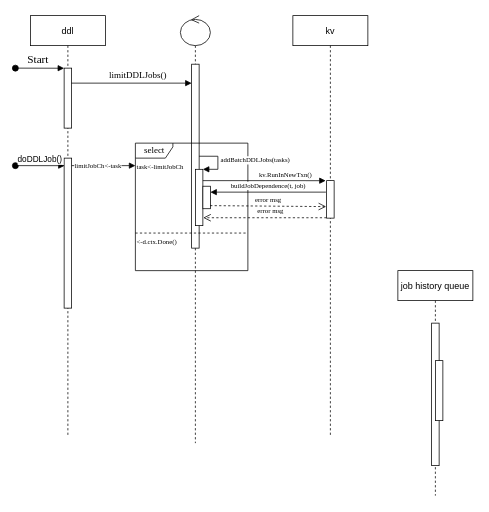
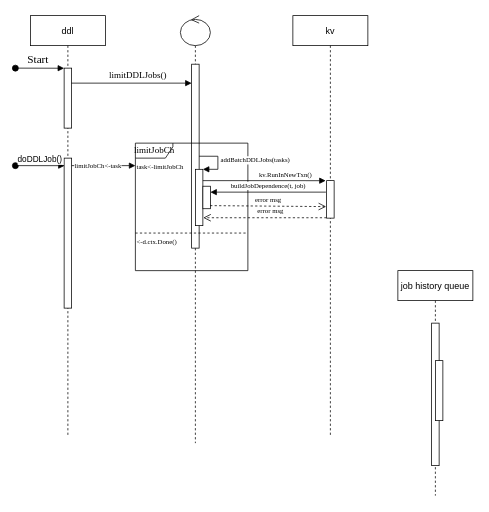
node "select": label "select" -> "limitJobCh"
